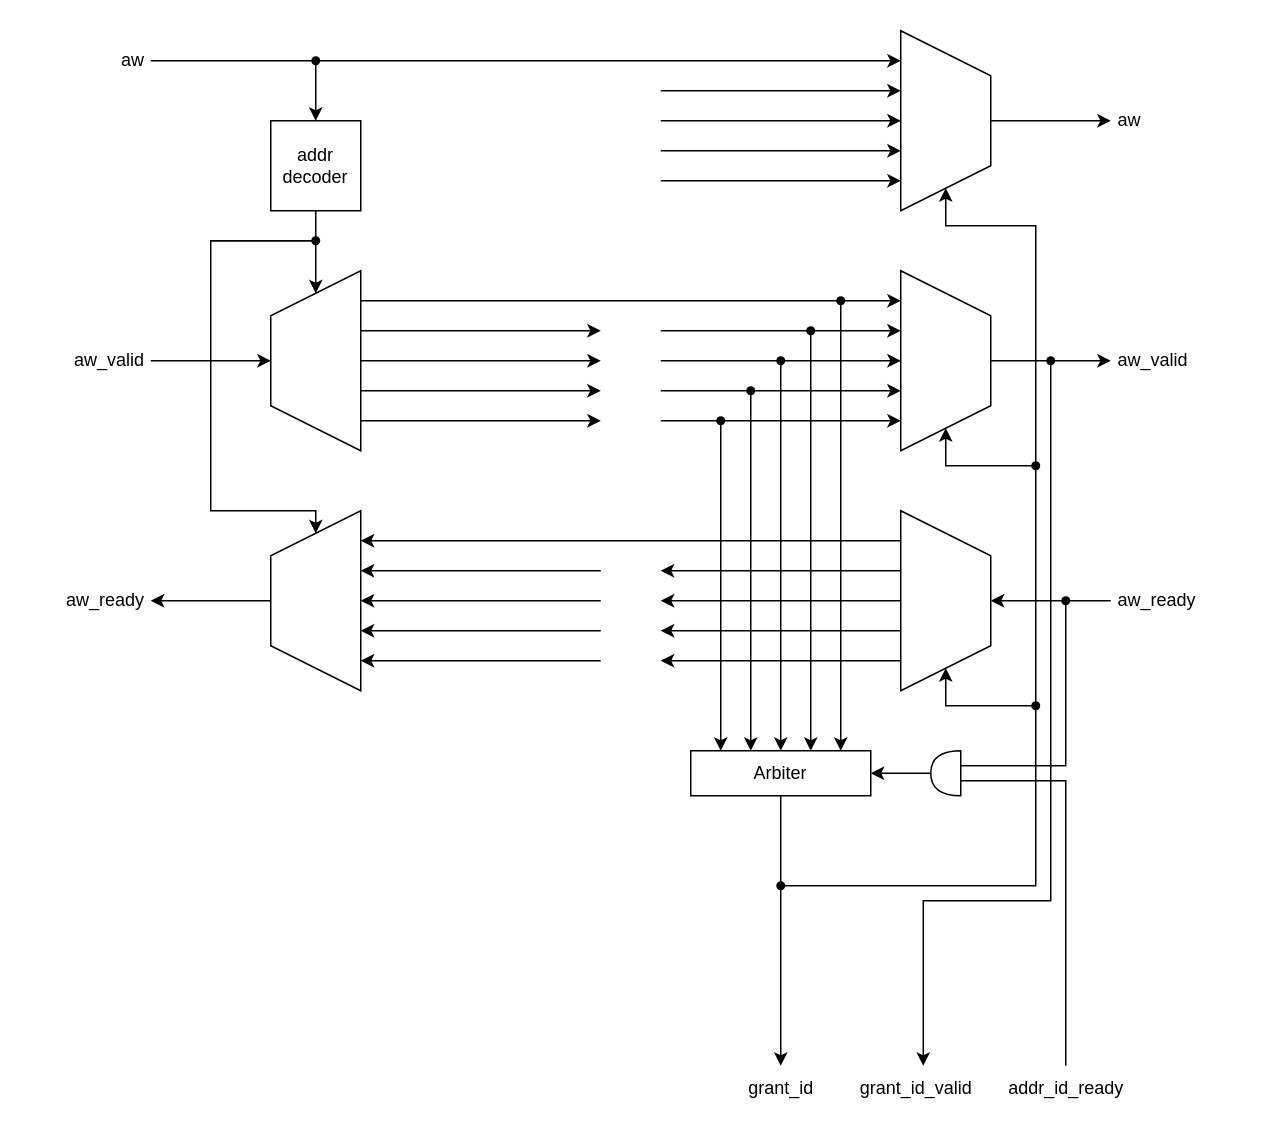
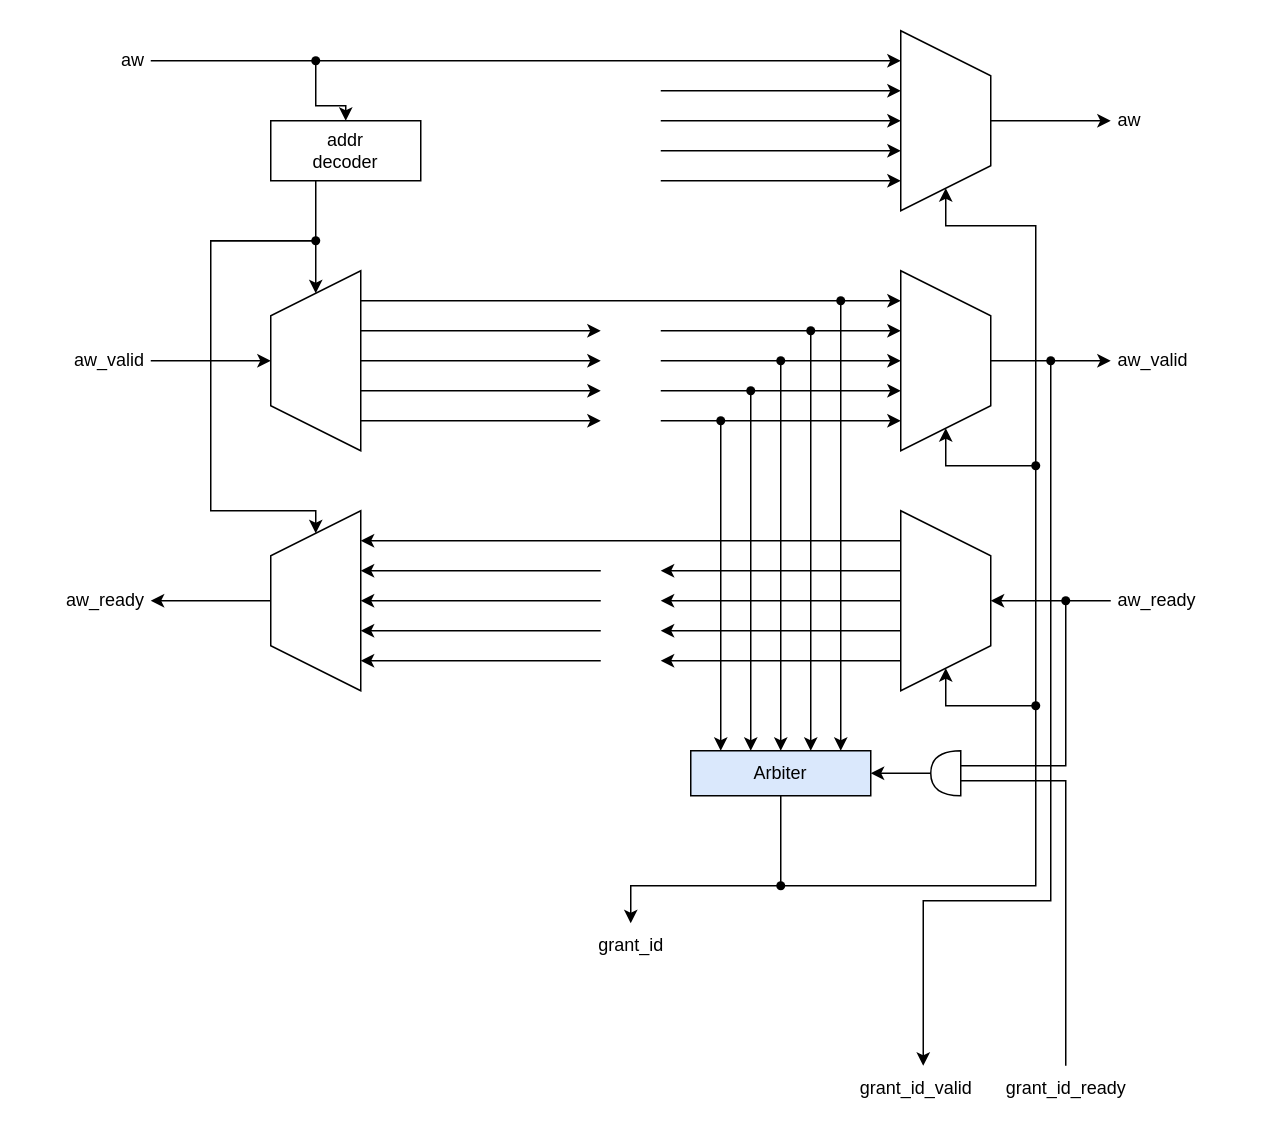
node "addr decoder": size 90x90 -> 150x60
node "Arbiter": fillcolor #ffffff -> #dae8fc
node "grant_id": moved (781, 1088) -> (631, 946)
node "addr_id_ready": label "addr_id_ready" -> "grant_id_ready"
